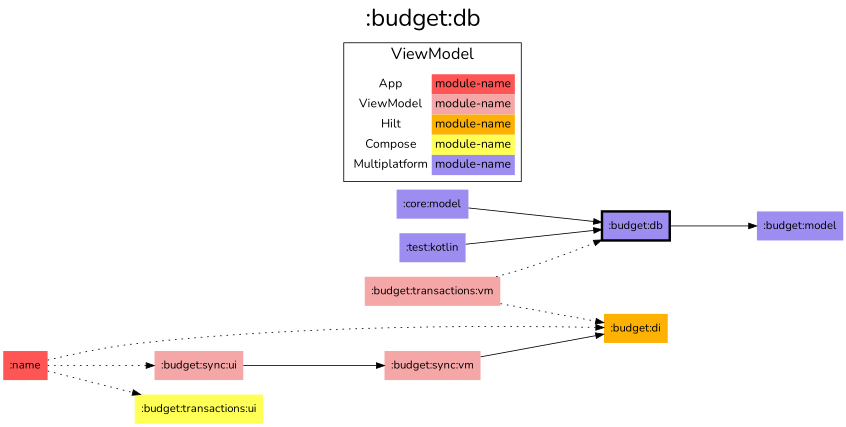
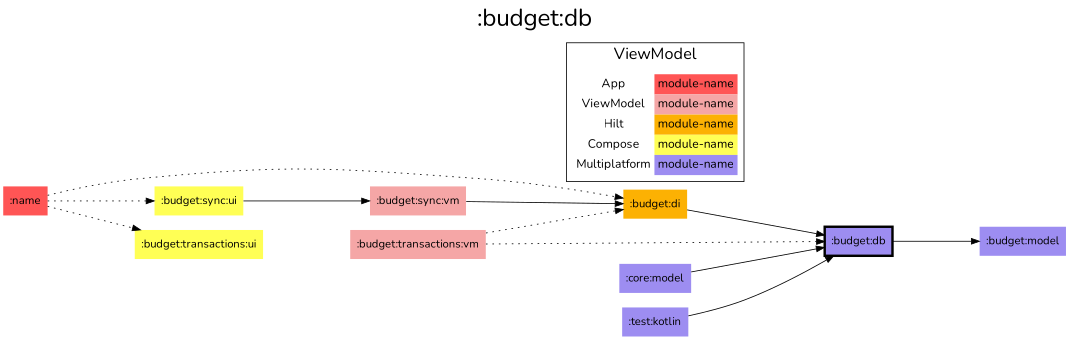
edge ":budget:di" -> ":budget:db": added
node ":budget:sync:ui": fillcolor #f5a6a6 -> #ffff55
